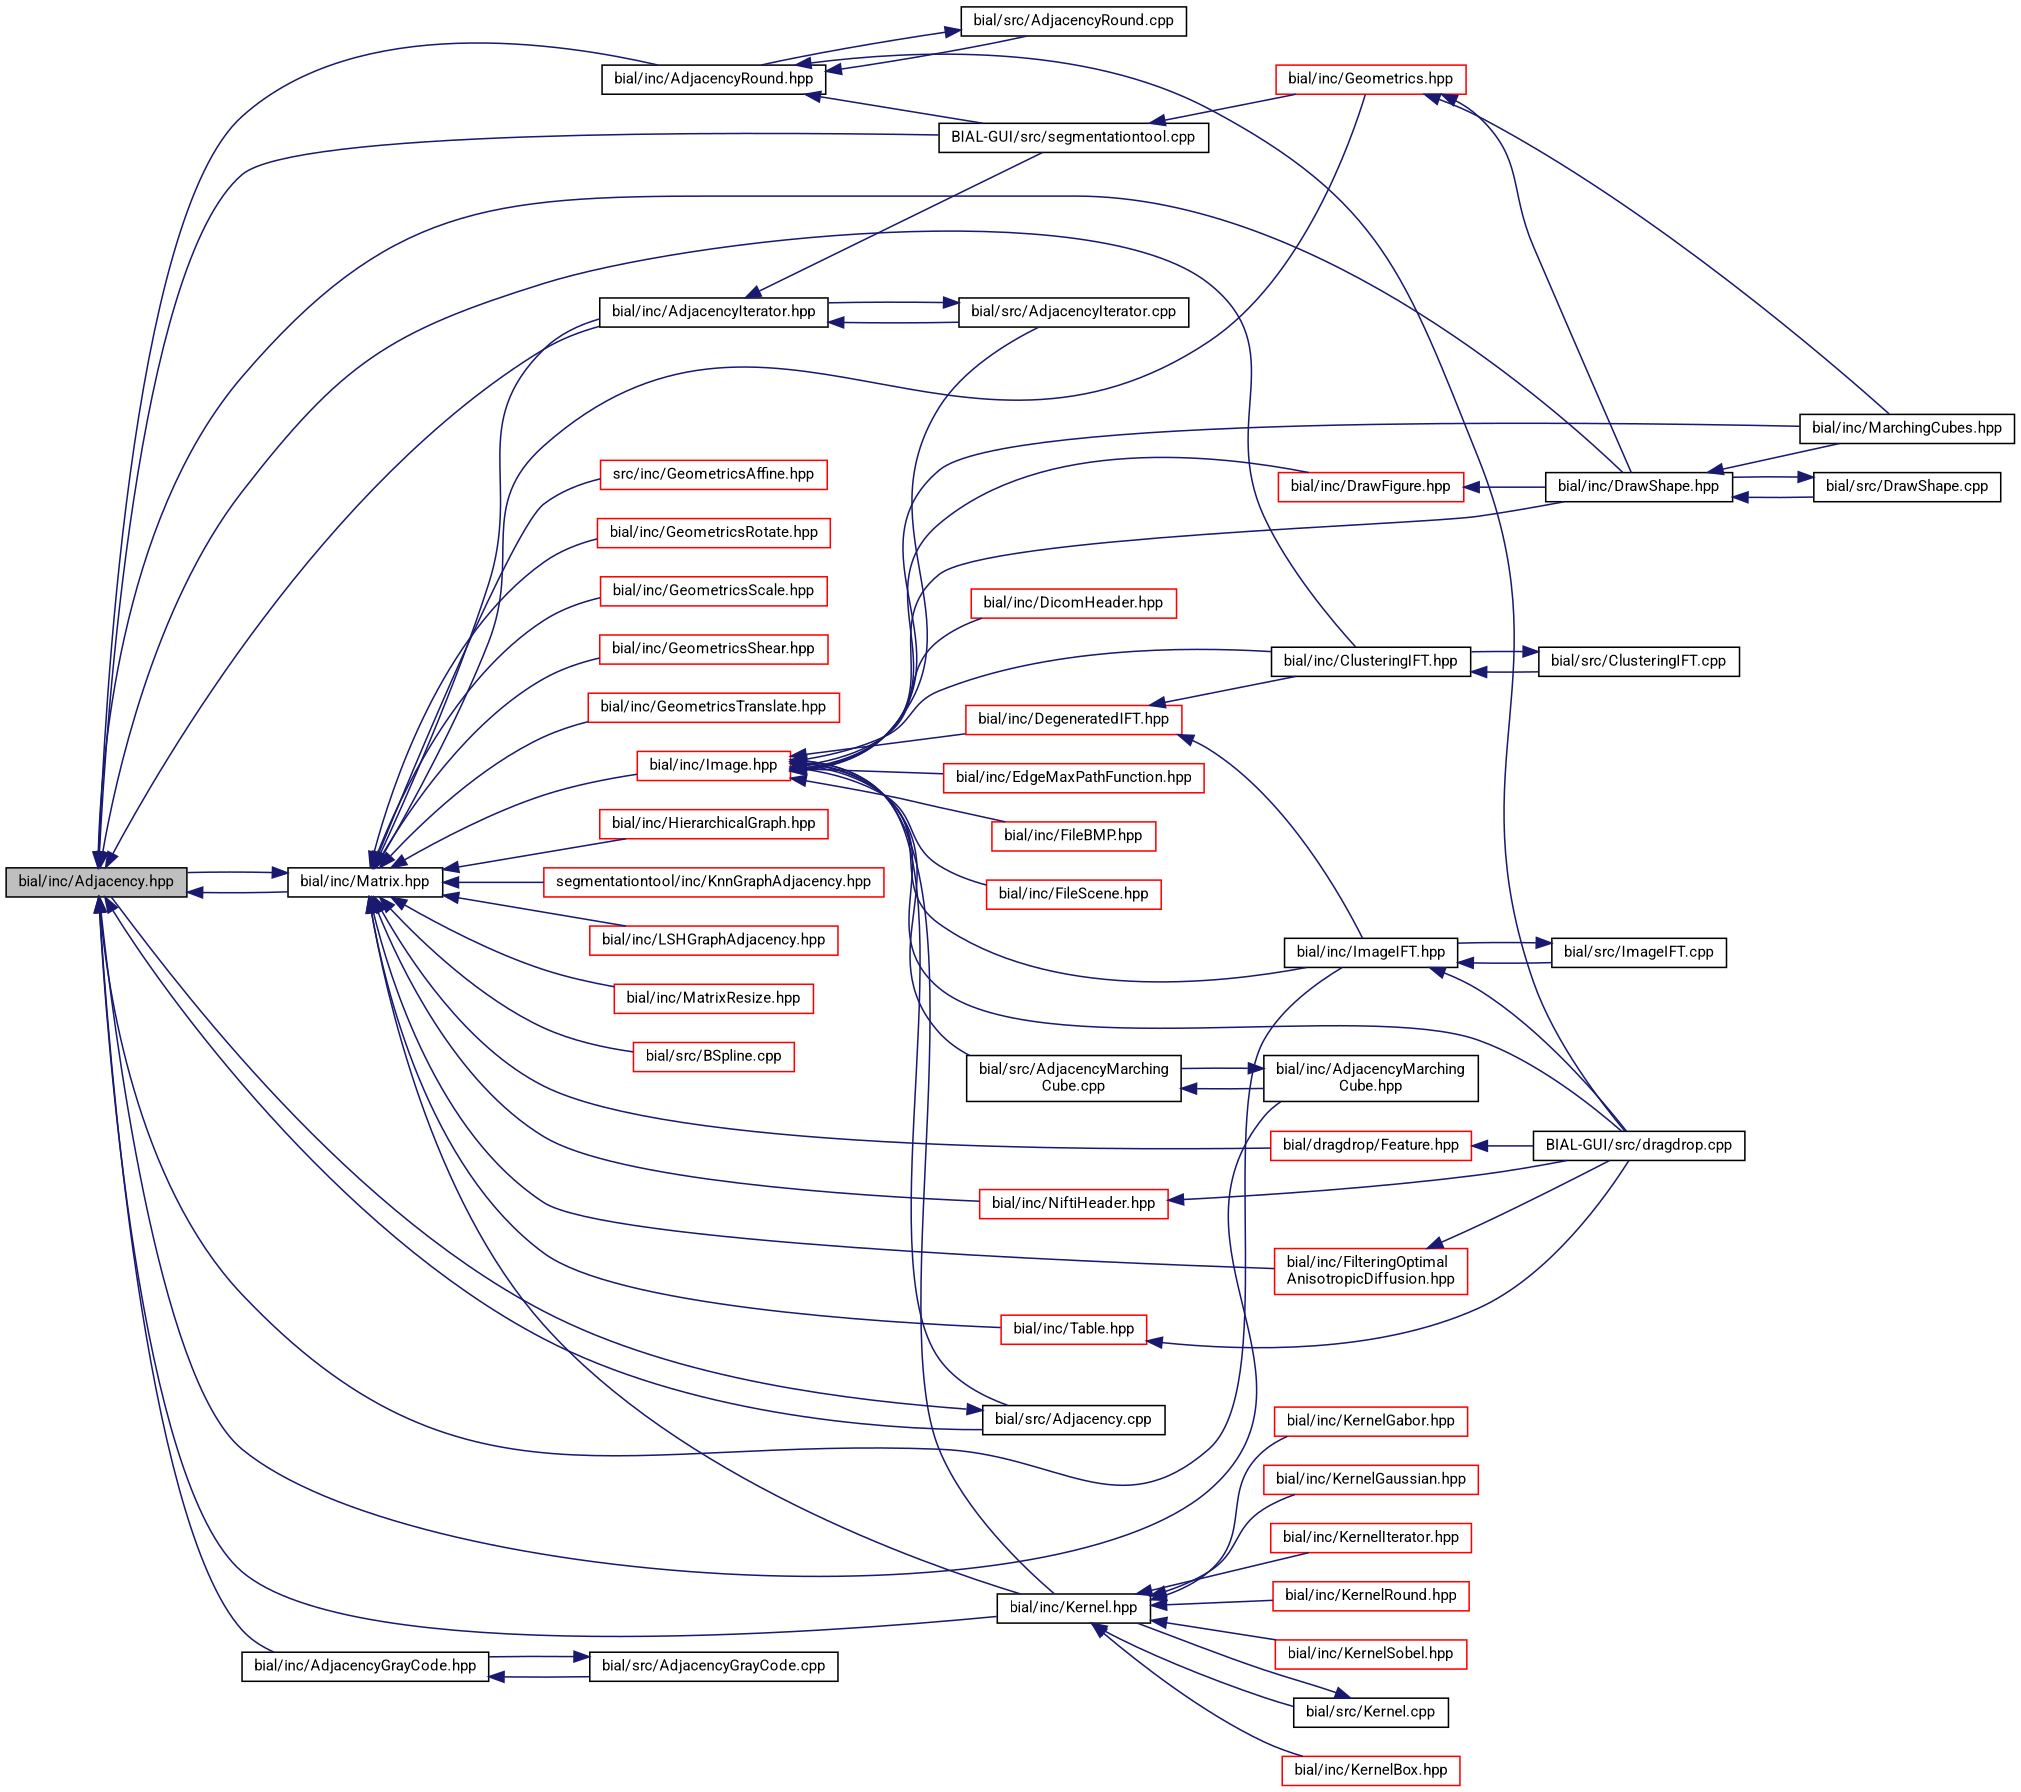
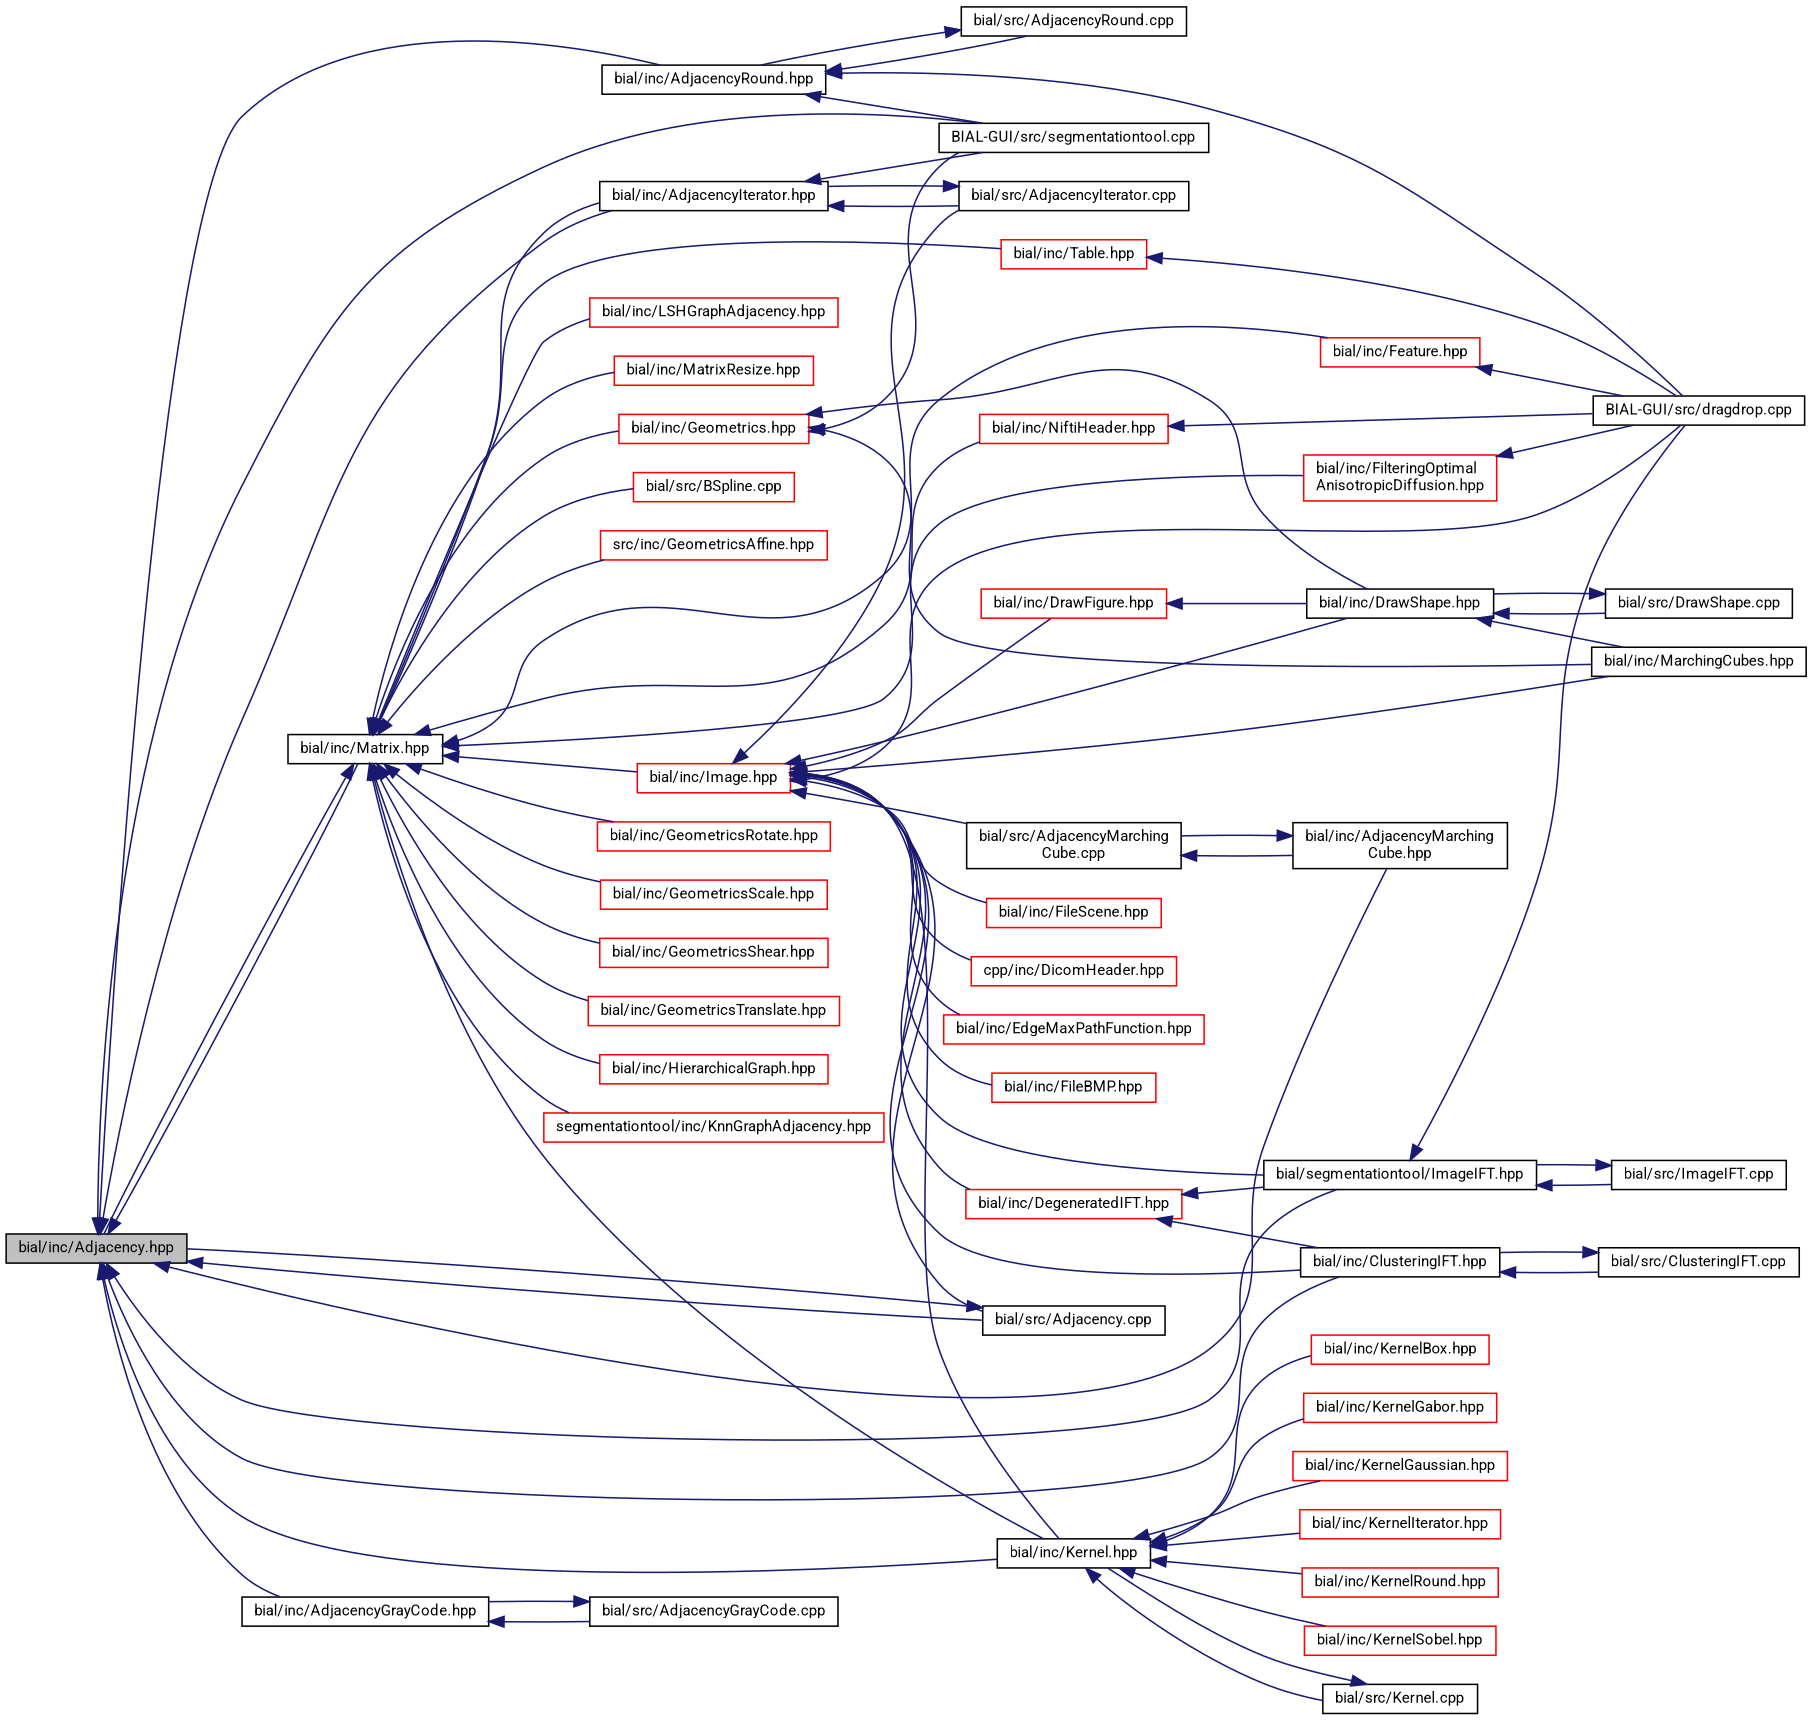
edge "bial/inc/Geometrics.hpp" -> "BIAL-GUI/src/segmentationtool.cpp": reversed
edge "bial/inc/DrawShape.hpp" -> "bial/inc/Adjacency.hpp": removed
node "bial/inc/DicomHeader.hpp": label "bial/inc/DicomHeader.hpp" -> "cpp/inc/DicomHeader.hpp"
node "bial/inc/ImageIFT.hpp": label "bial/inc/ImageIFT.hpp" -> "bial/segmentationtool/ImageIFT.hpp"
node "bial/dragdrop/Feature.hpp": label "bial/dragdrop/Feature.hpp" -> "bial/inc/Feature.hpp"
